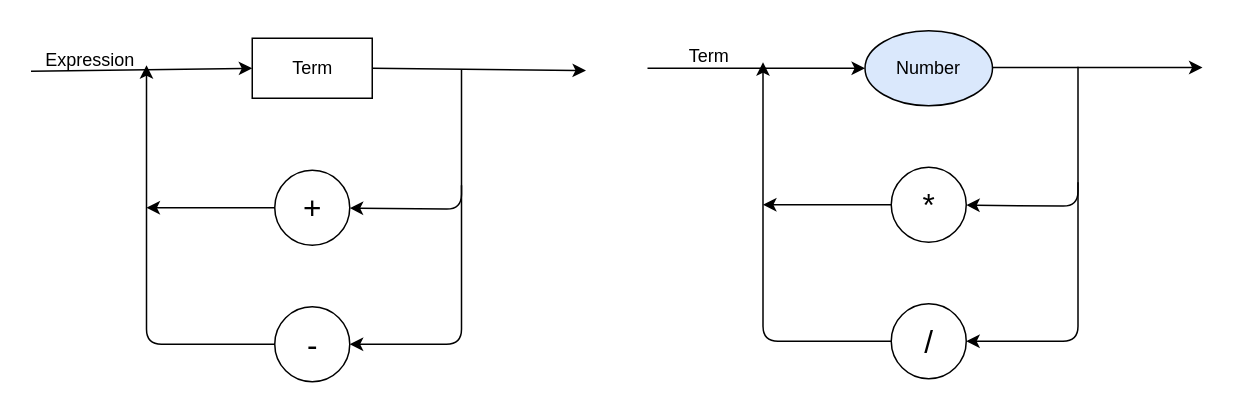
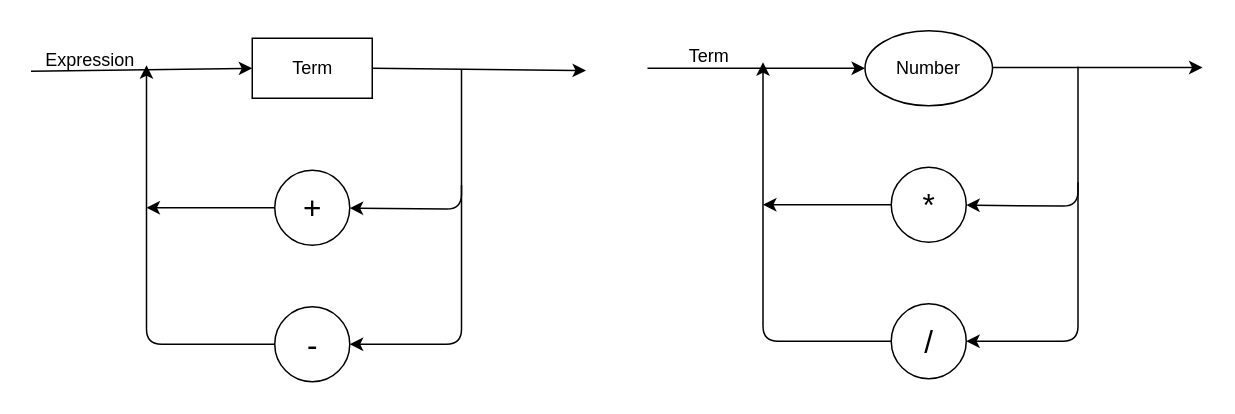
node "Number": fillcolor #dae8fc -> #ffffff
